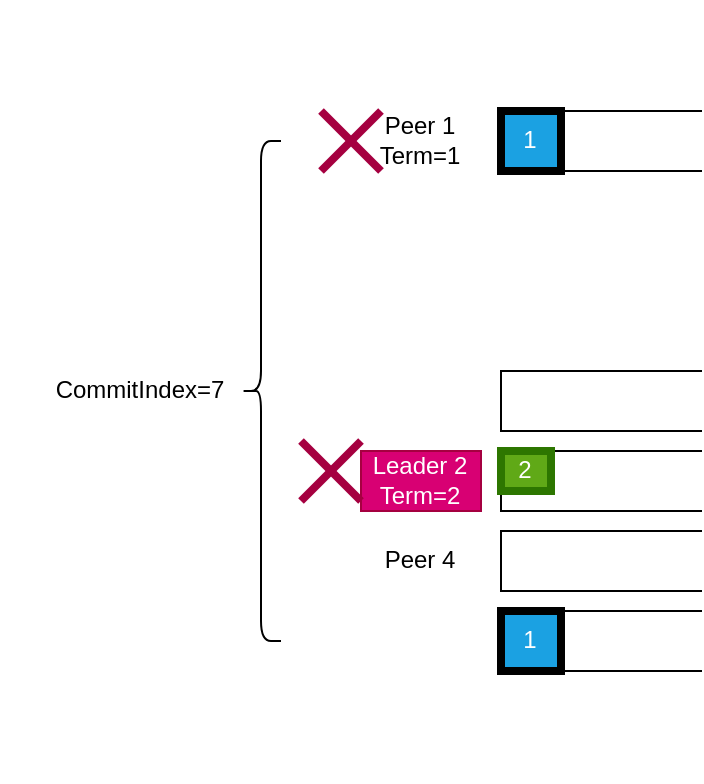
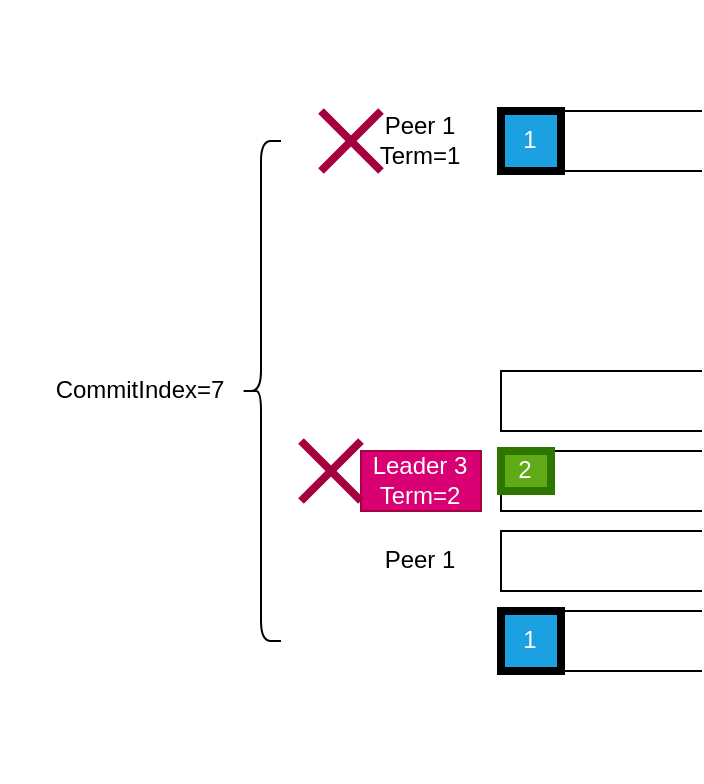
node "Leader 2 Term=2": label "Leader 2 Term=2" -> "Leader 3 Term=2"
node "Peer 4": label "Peer 4" -> "Peer 1"
